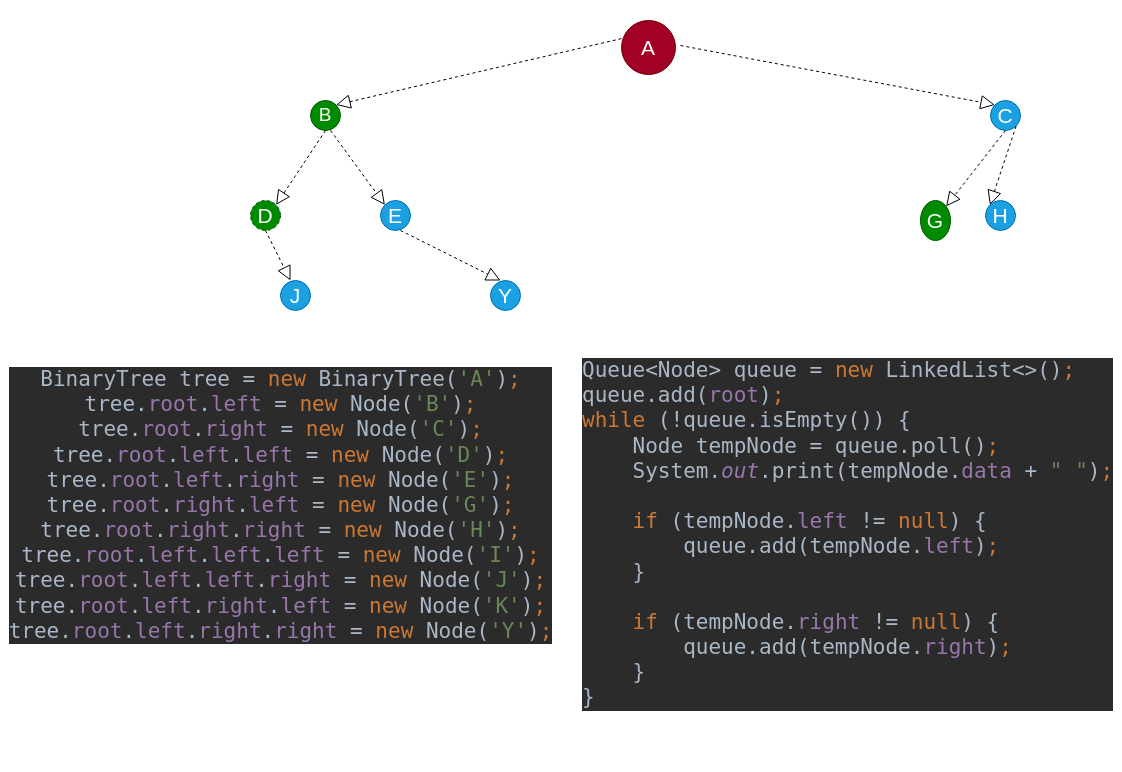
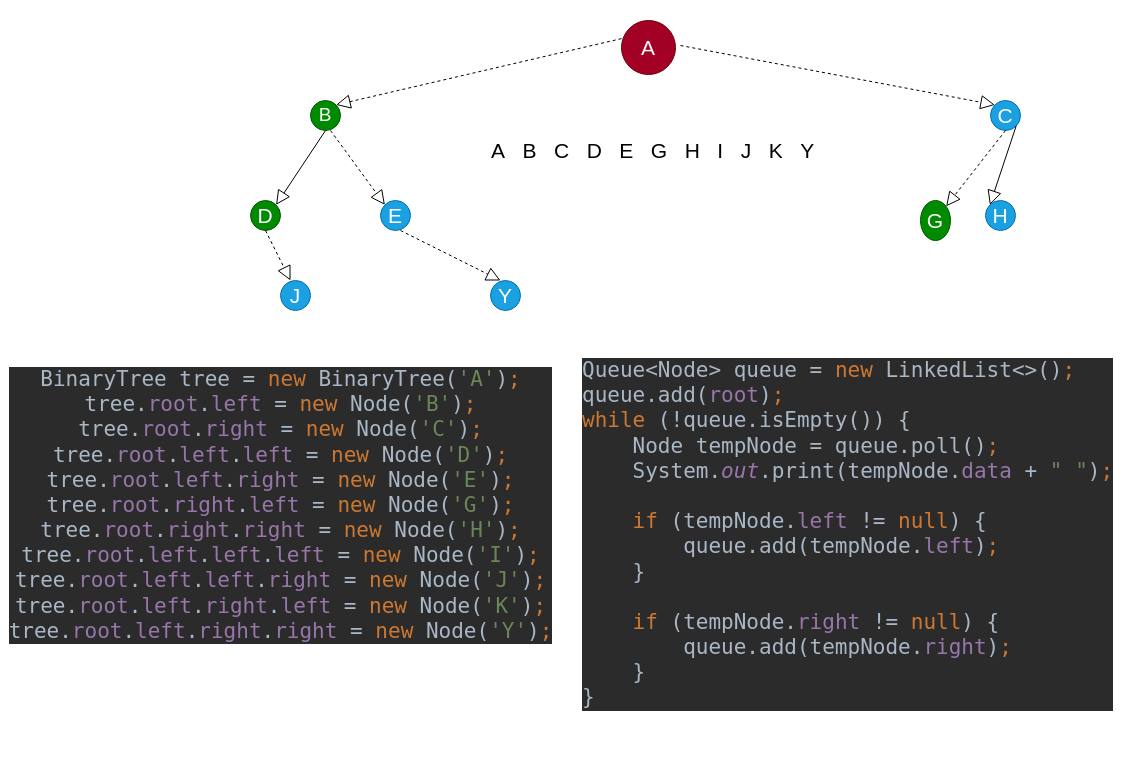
node "A B C D E G H I J K Y": added
edge "C" -> "H": style dashed -> solid
edge "B" -> "D": style dashed -> solid
node "D": style dashed -> solid
